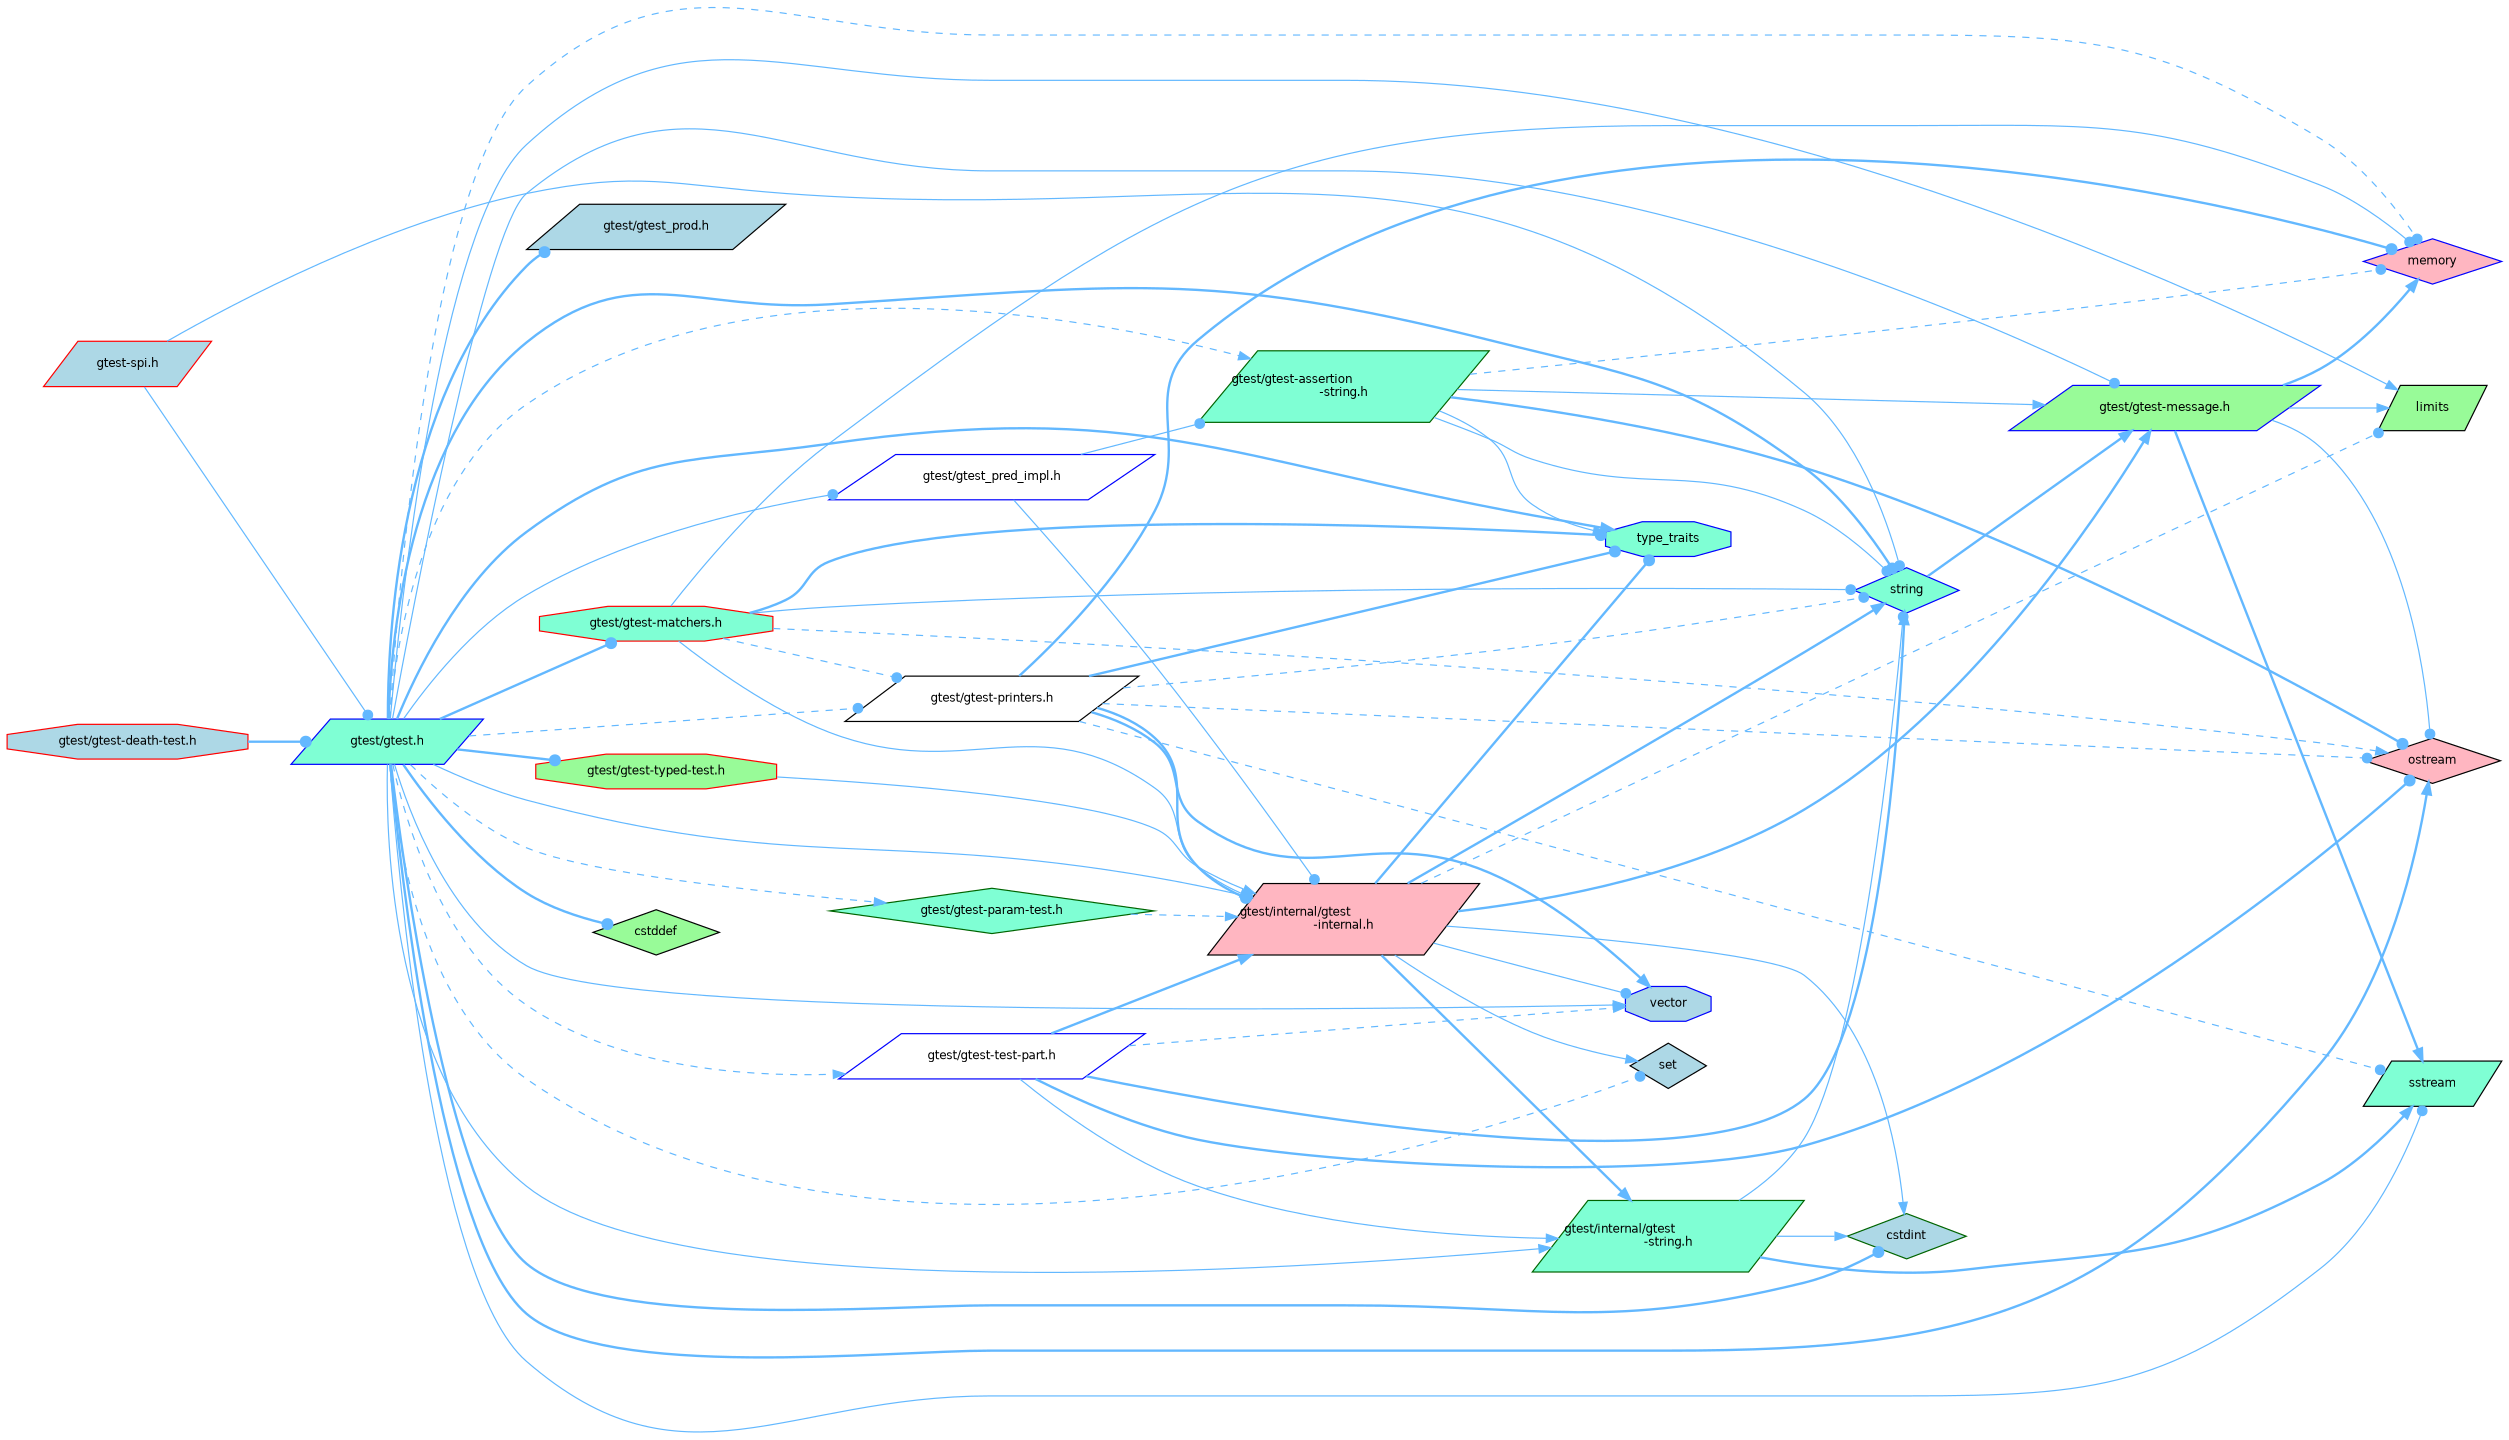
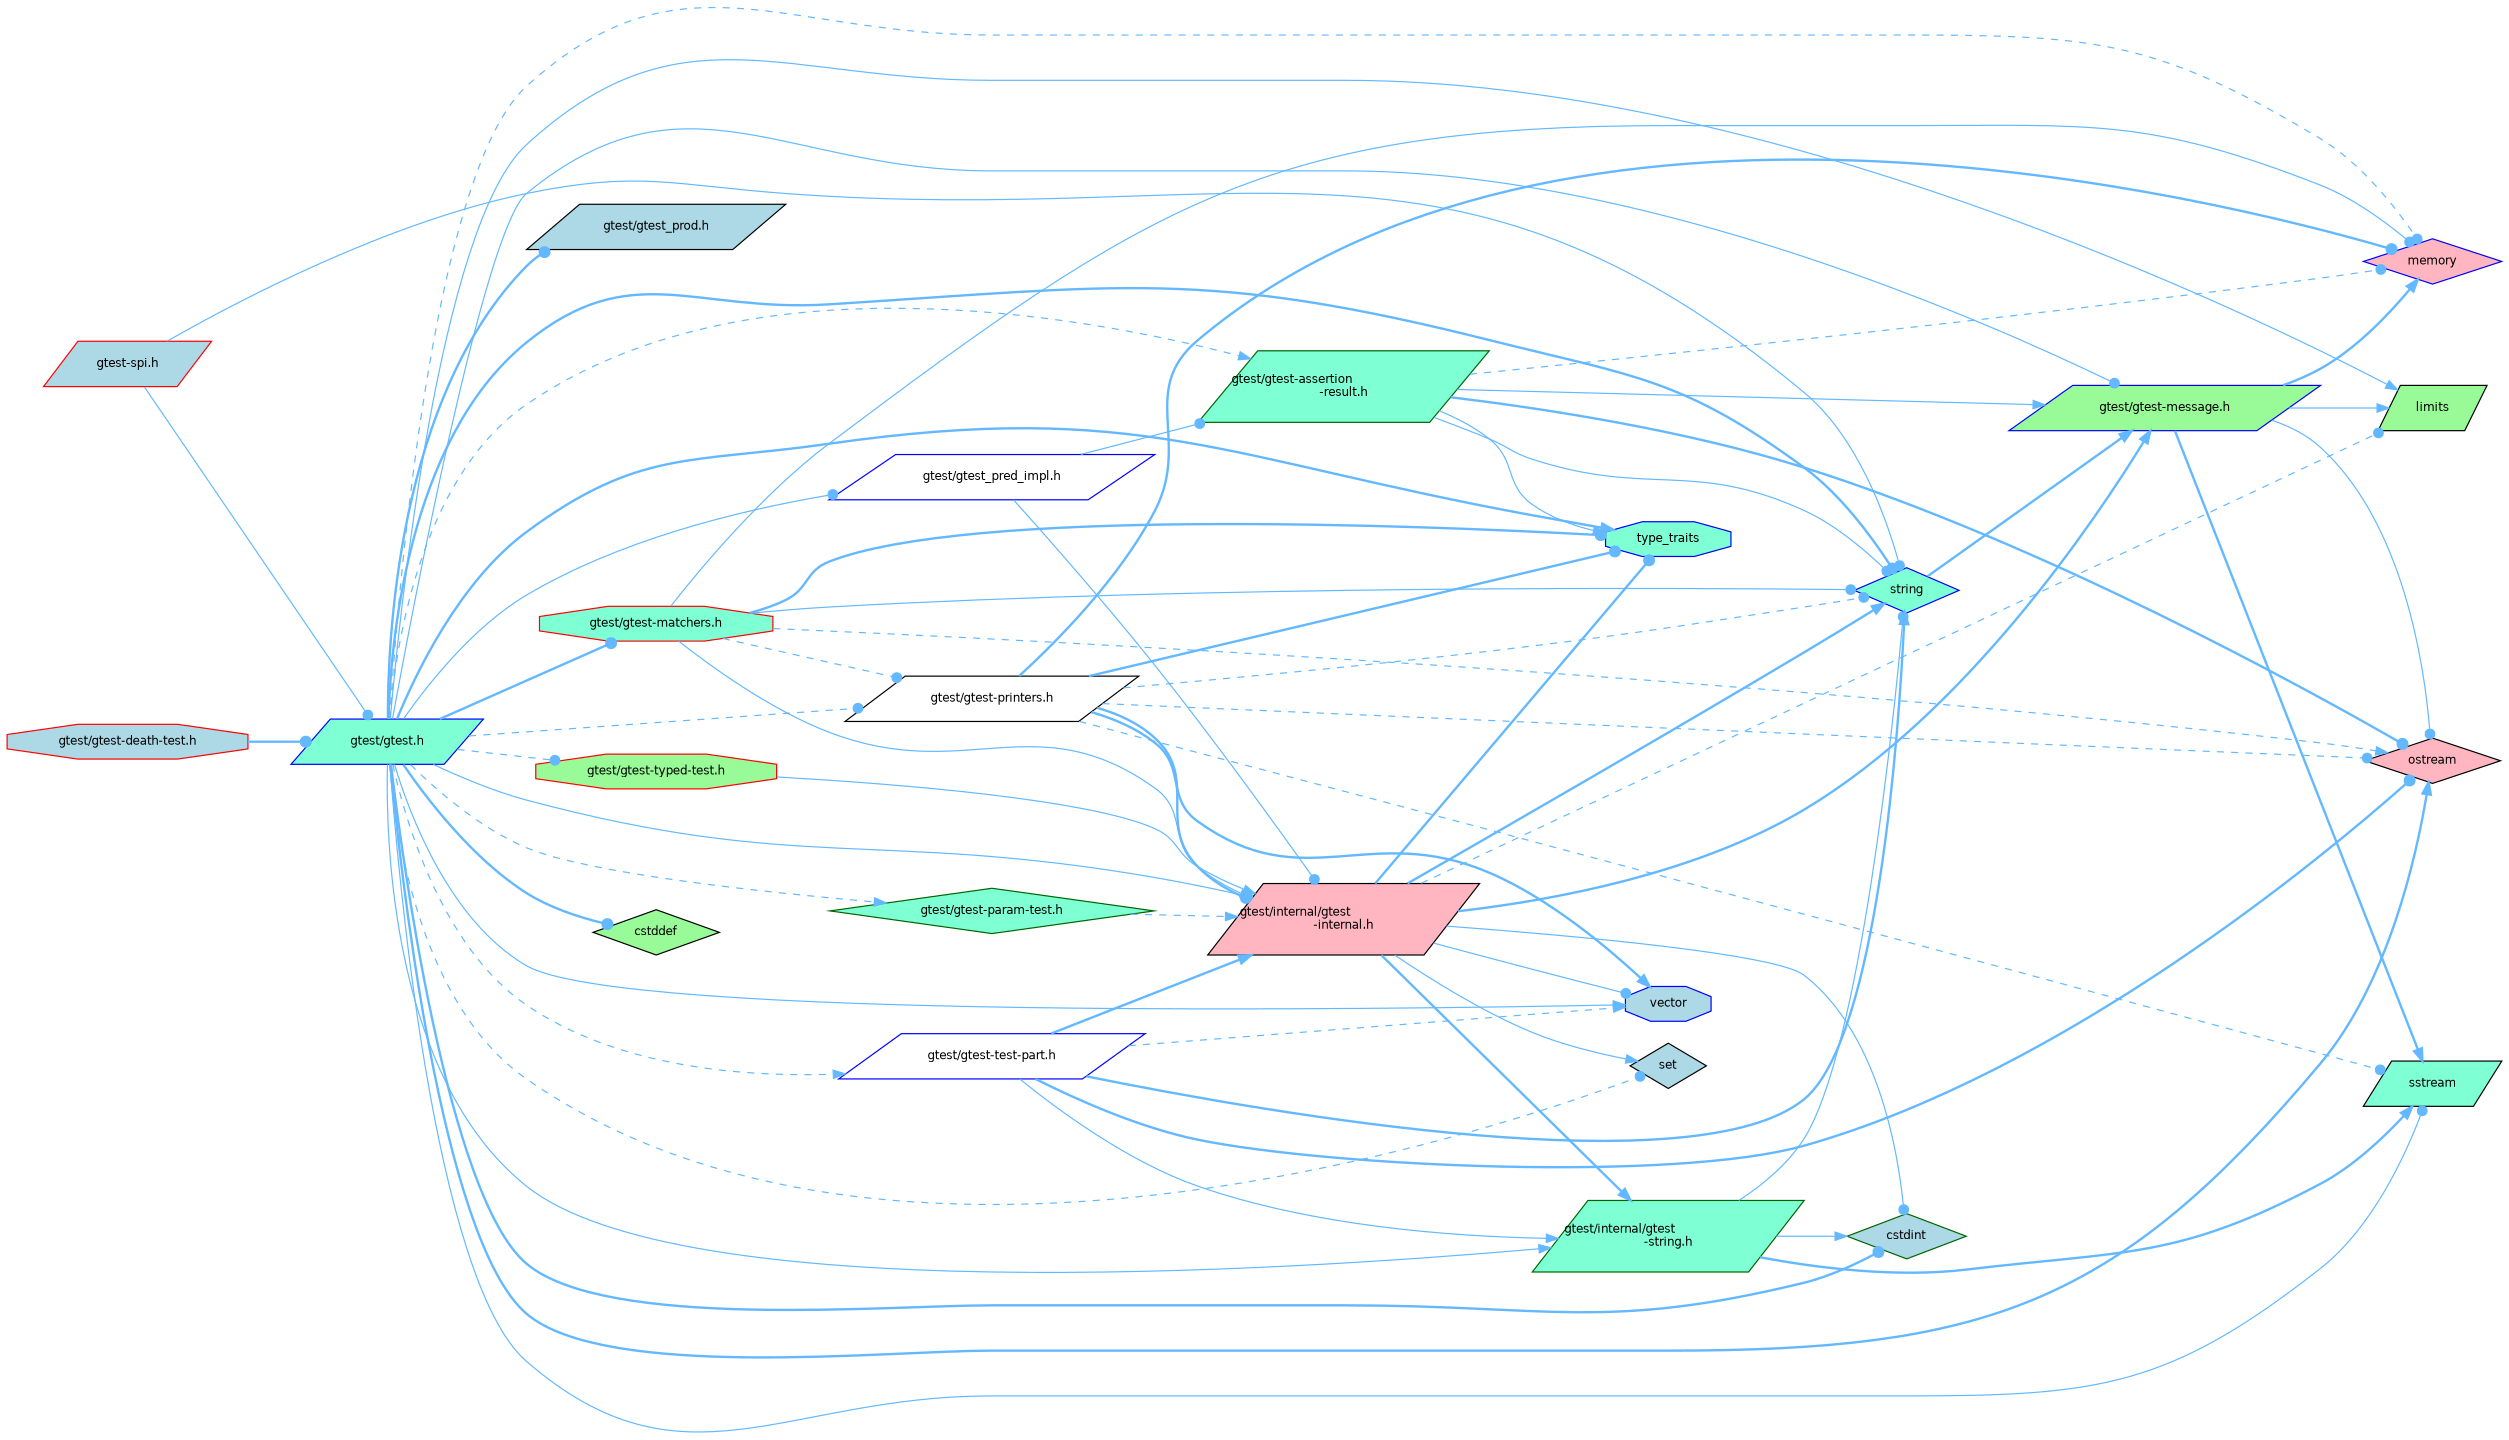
node "gtest/gtest-assertion -string.h": label "gtest/gtest-assertion -string.h" -> "gtest/gtest-assertion -result.h"
edge "gtest/gtest.h" -> "gtest/gtest-typed-test.h": style bold -> dashed
edge "gtest/internal/gtest -internal.h" -> "cstdint": arrowhead normal -> dot
